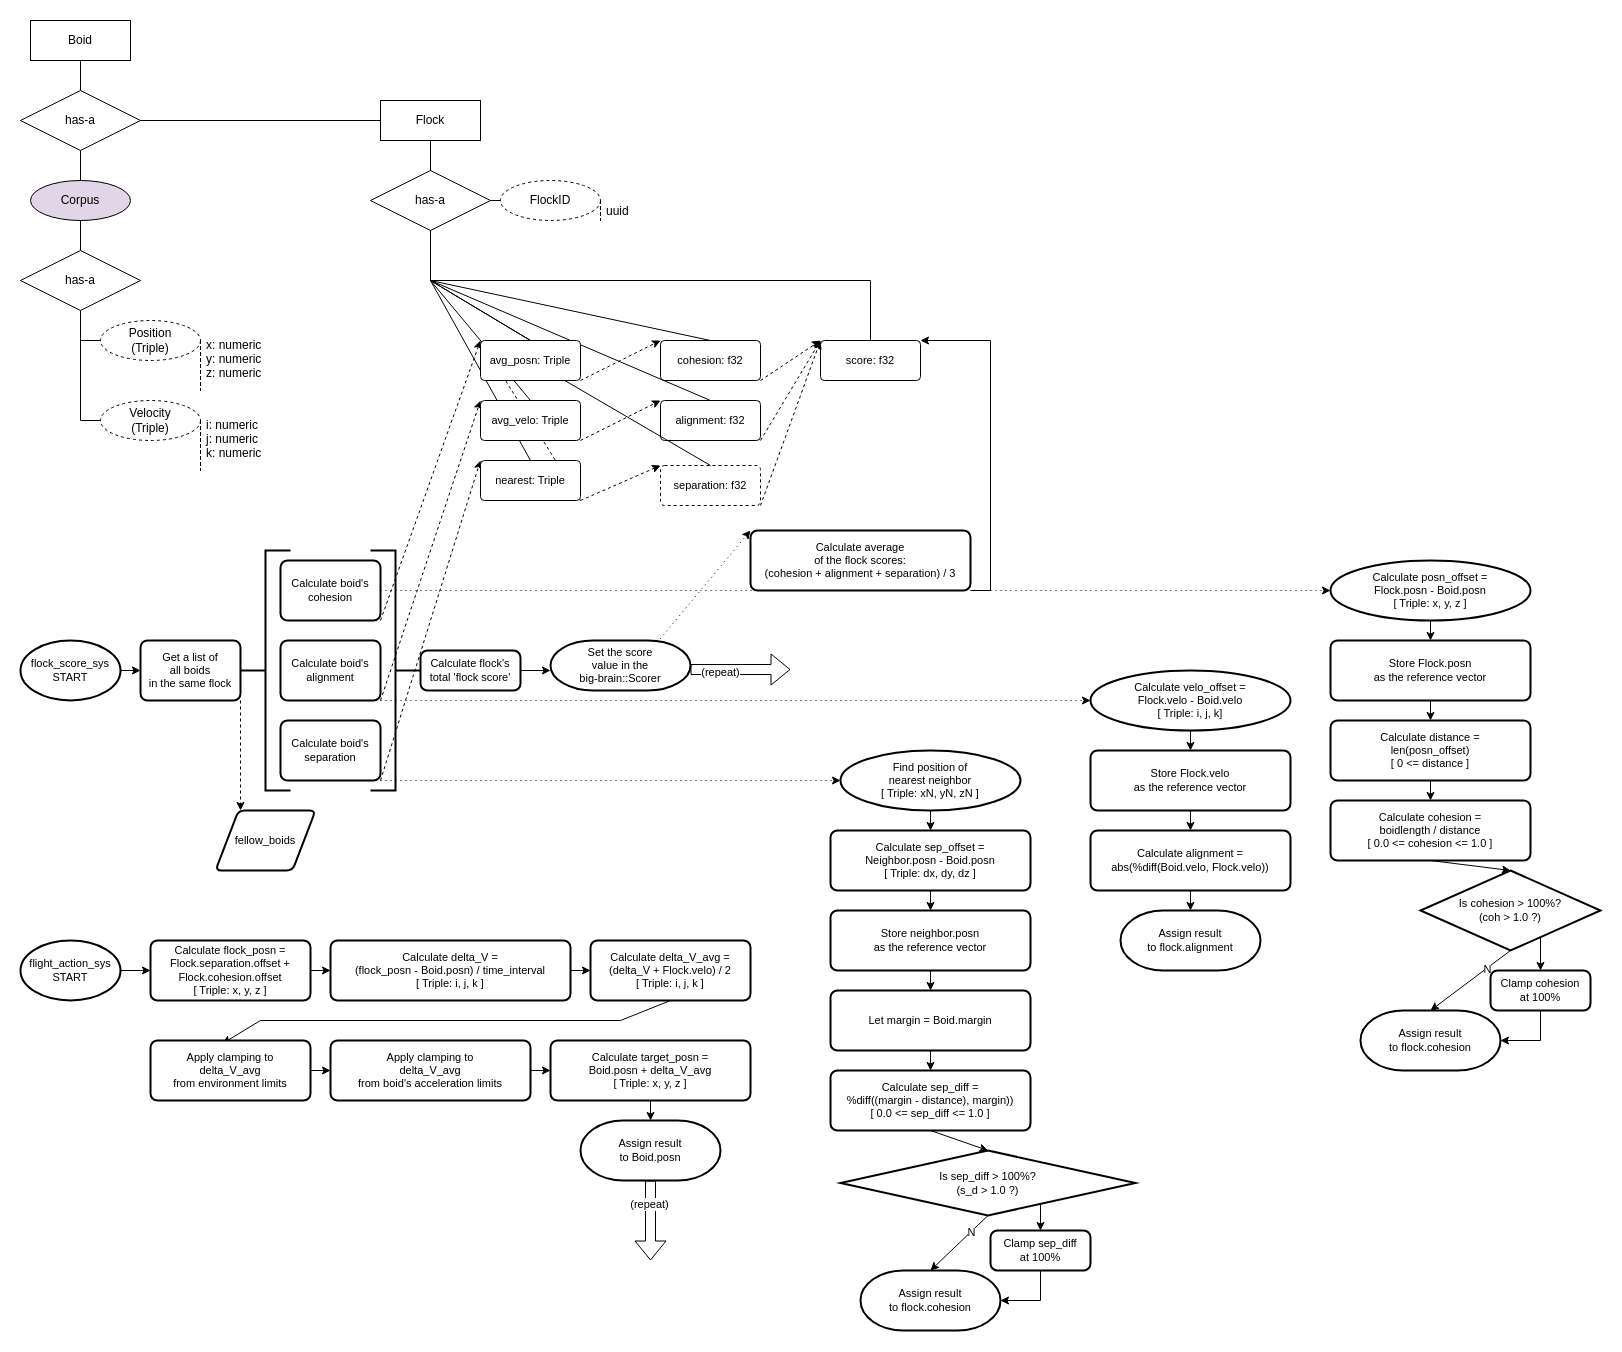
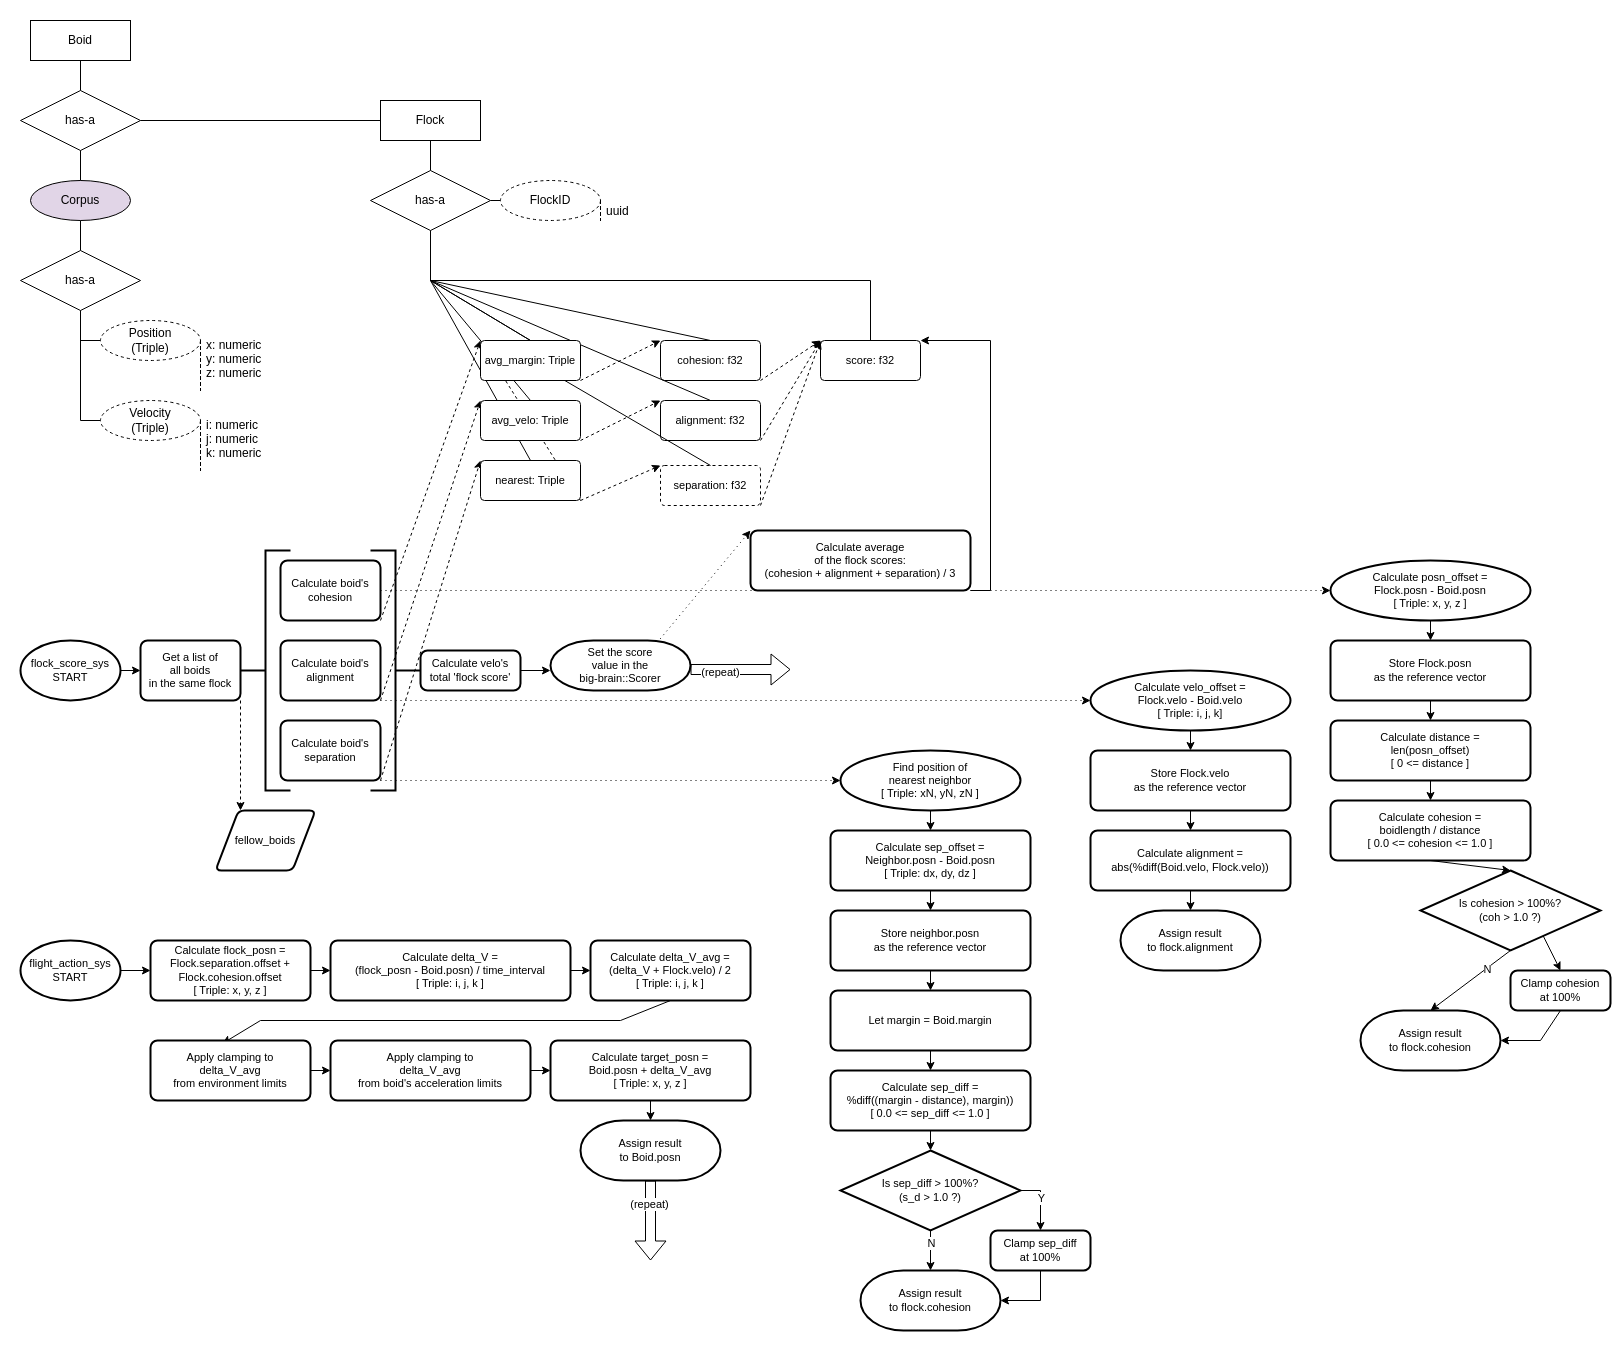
node "avg_posn: Triple": label "avg_posn: Triple" -> "avg_margin: Triple"
node "Calculate flock's total 'flock score'": label "Calculate flock's total 'flock score'" -> "Calculate velo's total 'flock score'"
node "Clamp cohesion at 100%": moved (1541, 991) -> (1561, 991)
node "Is sep_diff > 100%? (s_d > 1.0 ?)": size 295x65 -> 180x80
